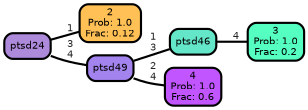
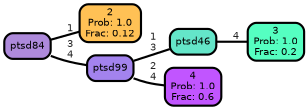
node "ptsd24": label "ptsd24" -> "ptsd84"
node "ptsd49": label "ptsd49" -> "ptsd99"
